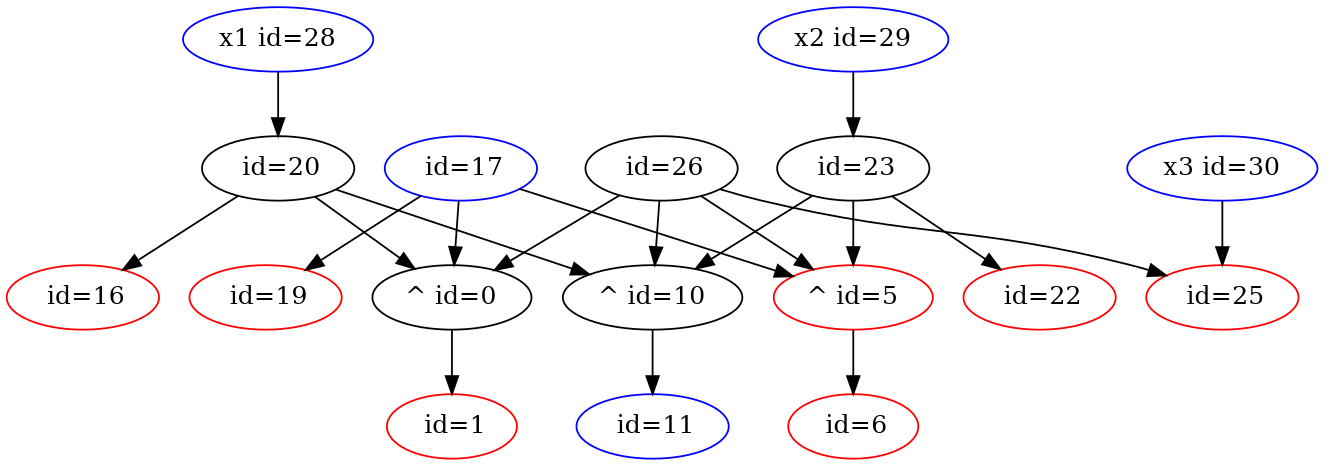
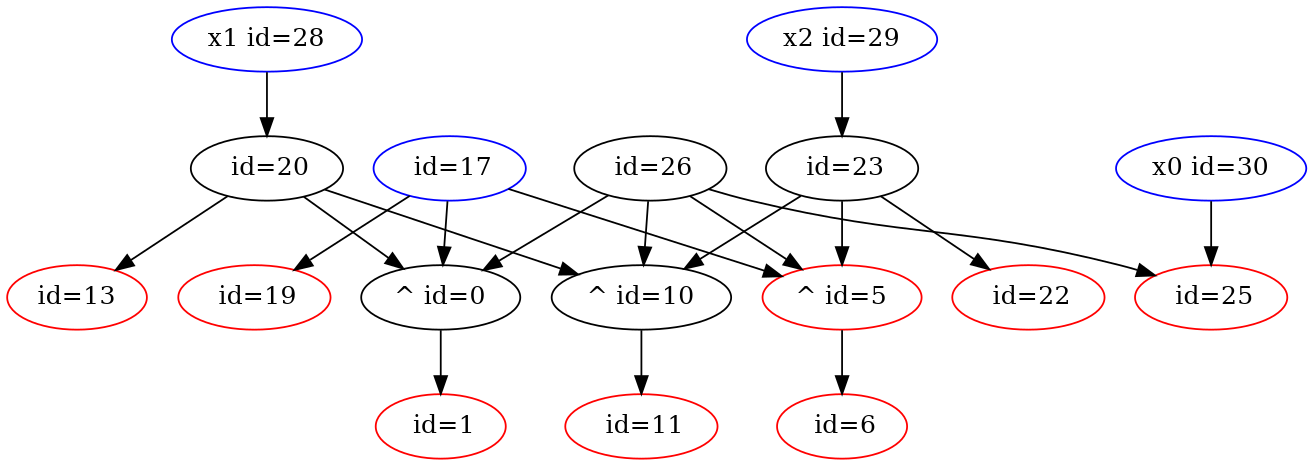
node "x3 id=30": label "x3 id=30" -> "x0 id=30"
node "id=16": label "id=16" -> "id=13"
node "id=11": color blue -> red
